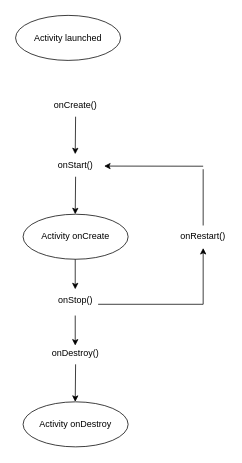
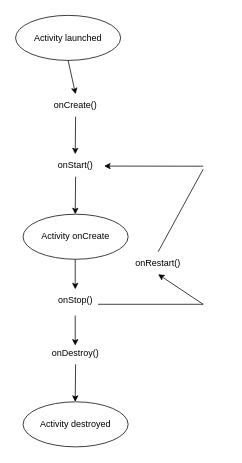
edge "Activity launched" -> "onCreate()": added
node "onRestart()": moved (203, 237) -> (158, 263)
node "Activity onDestroy": label "Activity onDestroy" -> "Activity destroyed"
